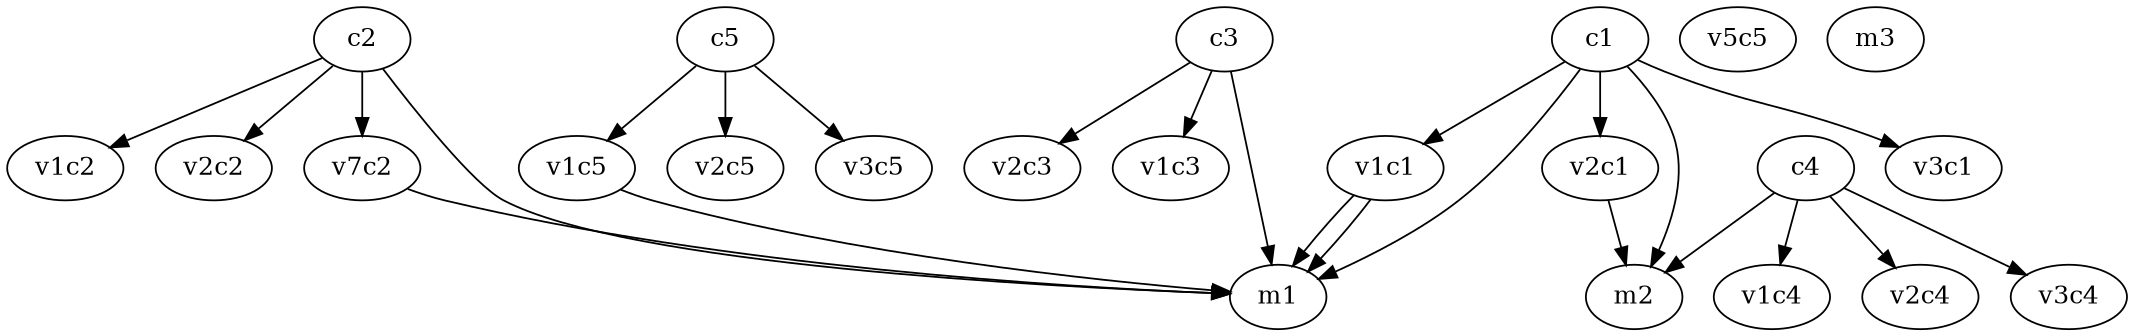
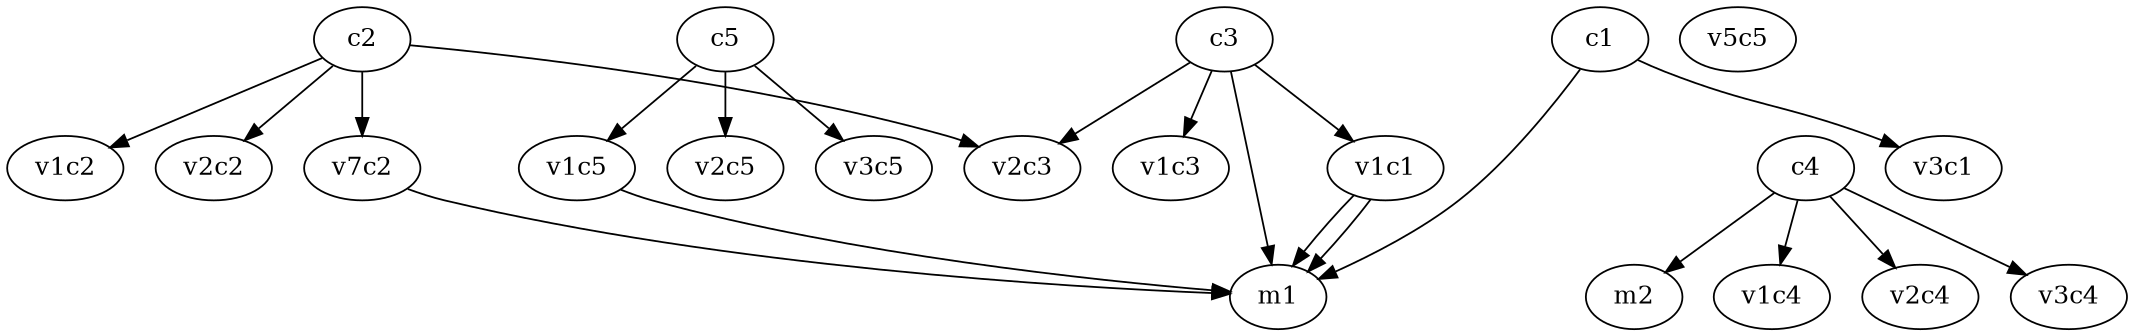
node "m3": removed
edge "c1" -> "v1c1": now "c3" -> "v1c1"
edge "c1" -> "m2": removed
node "v2c1": removed
edge "c2" -> "m1": now "c2" -> "v2c3"
